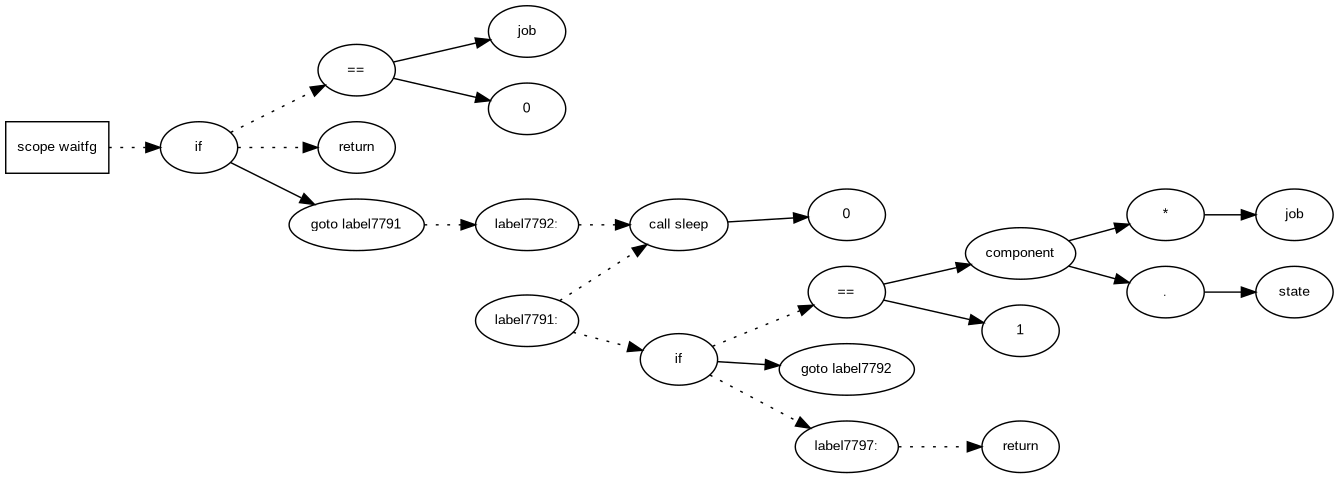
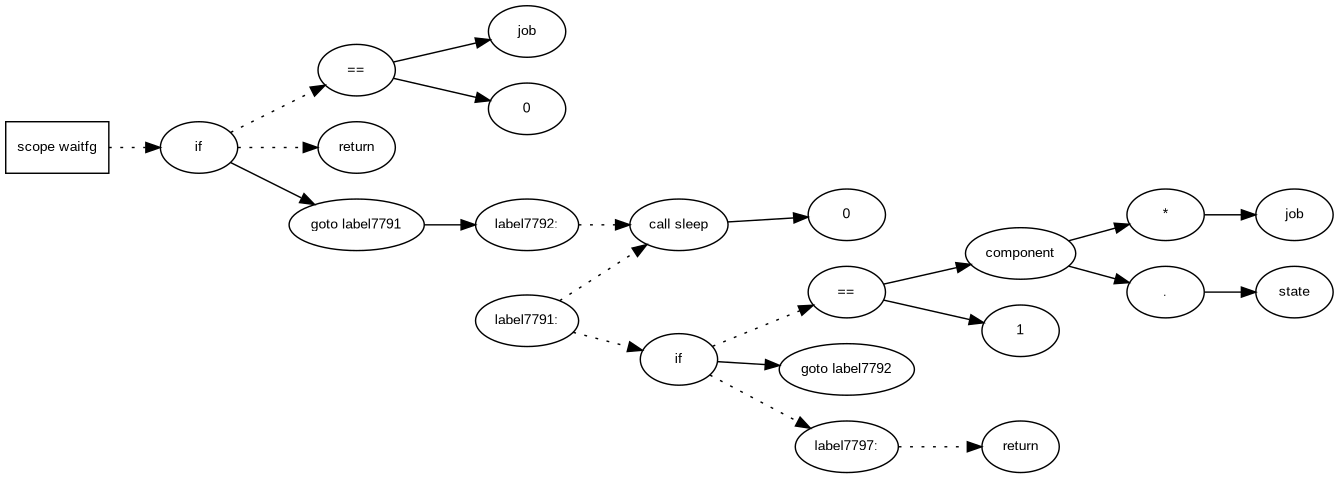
edge "goto label7791" -> "label7792:": style dotted -> solid
